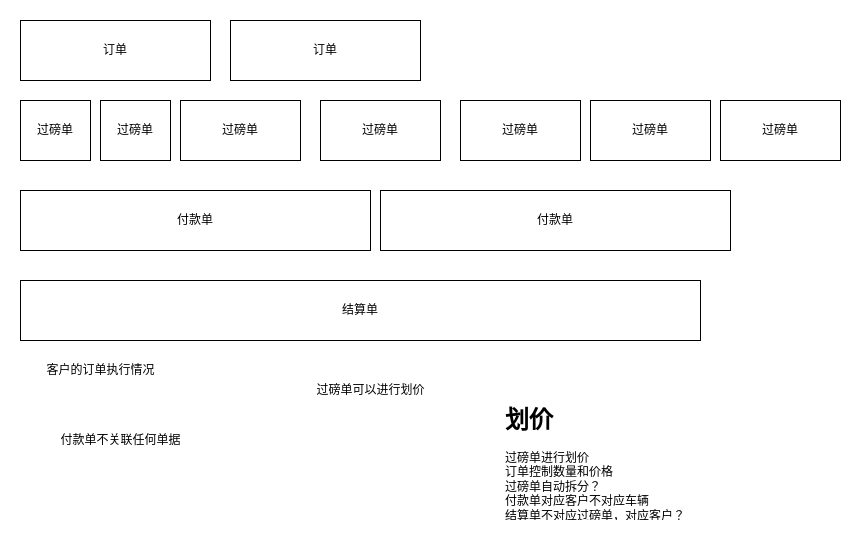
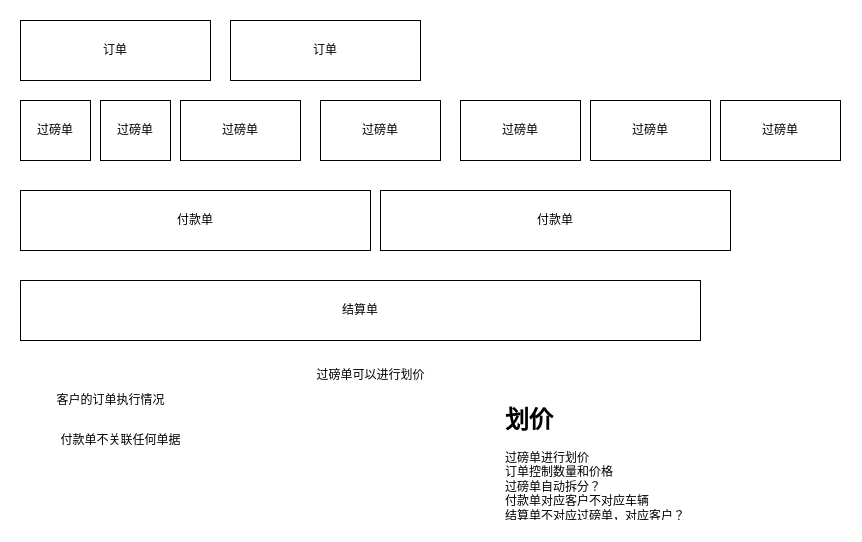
node "客户的订单执行情况": moved (101, 371) -> (111, 401)
node "过磅单可以进行划价": moved (371, 391) -> (371, 376)
